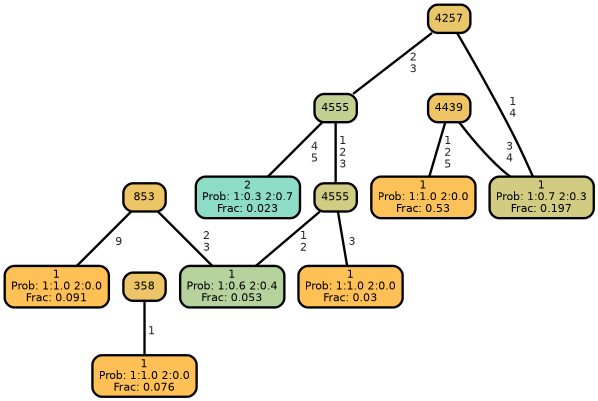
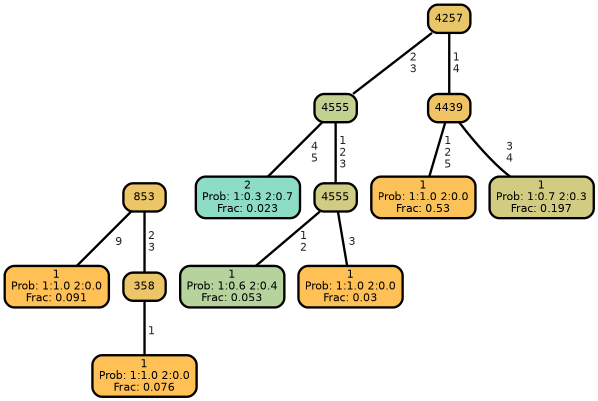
edge "4257" -- "1 Prob: 1:0.7 2:0.3 Frac: 0.197": now "4257" -- "4439"
edge "853" -- "1 Prob: 1:0.6 2:0.4 Frac: 0.053": now "853" -- "358"
